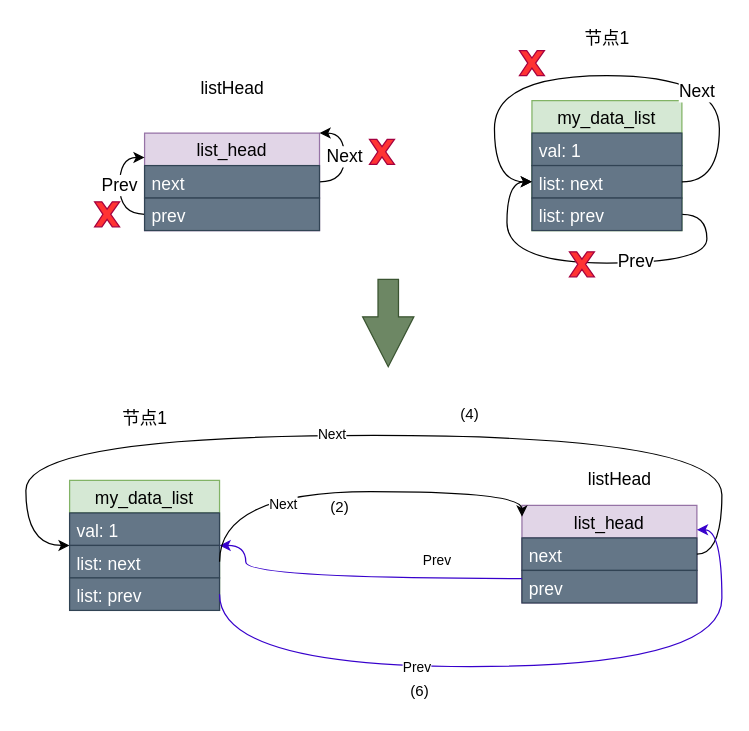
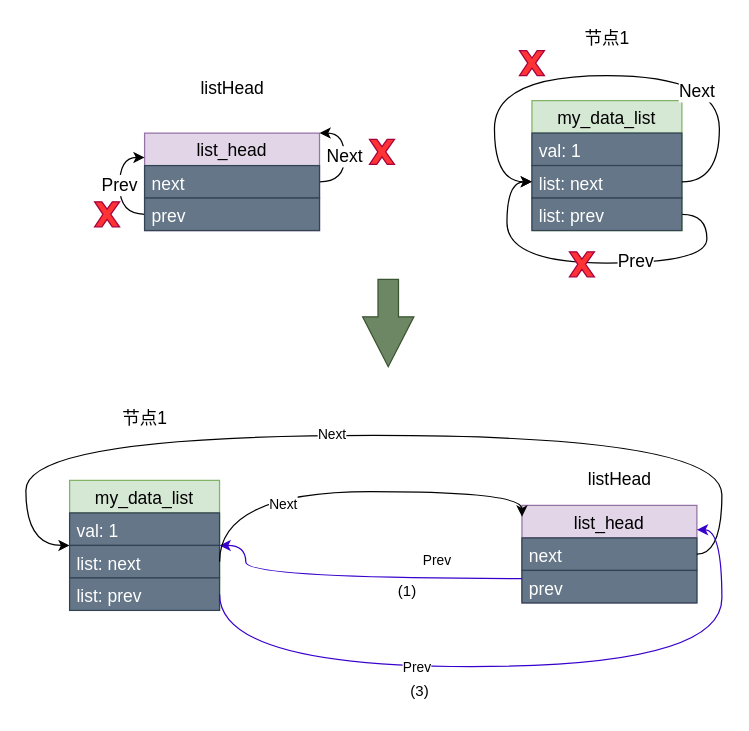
node "(4)": removed
node "(2)": removed
node "(1)": added
node "(6)": label "(6)" -> "(3)"
